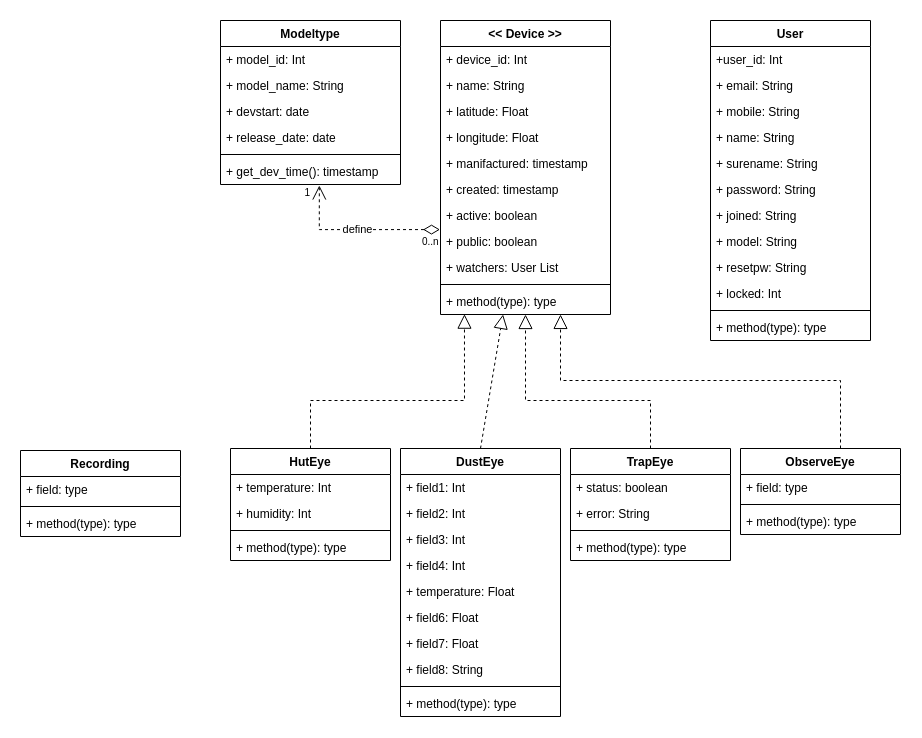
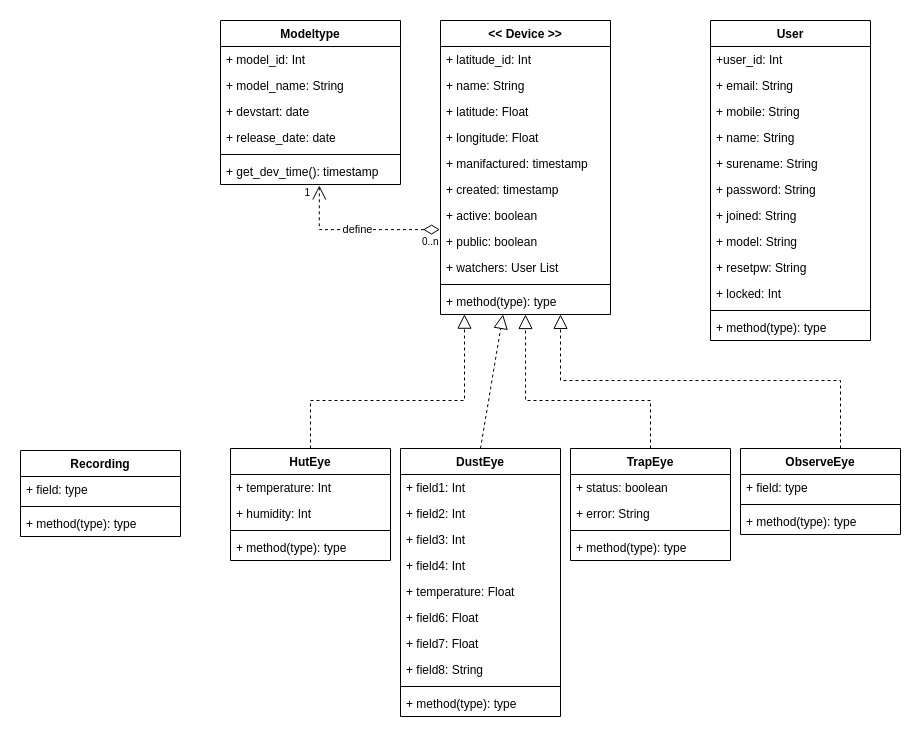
node "+ device_id: Int": label "+ device_id: Int" -> "+ latitude_id: Int"
